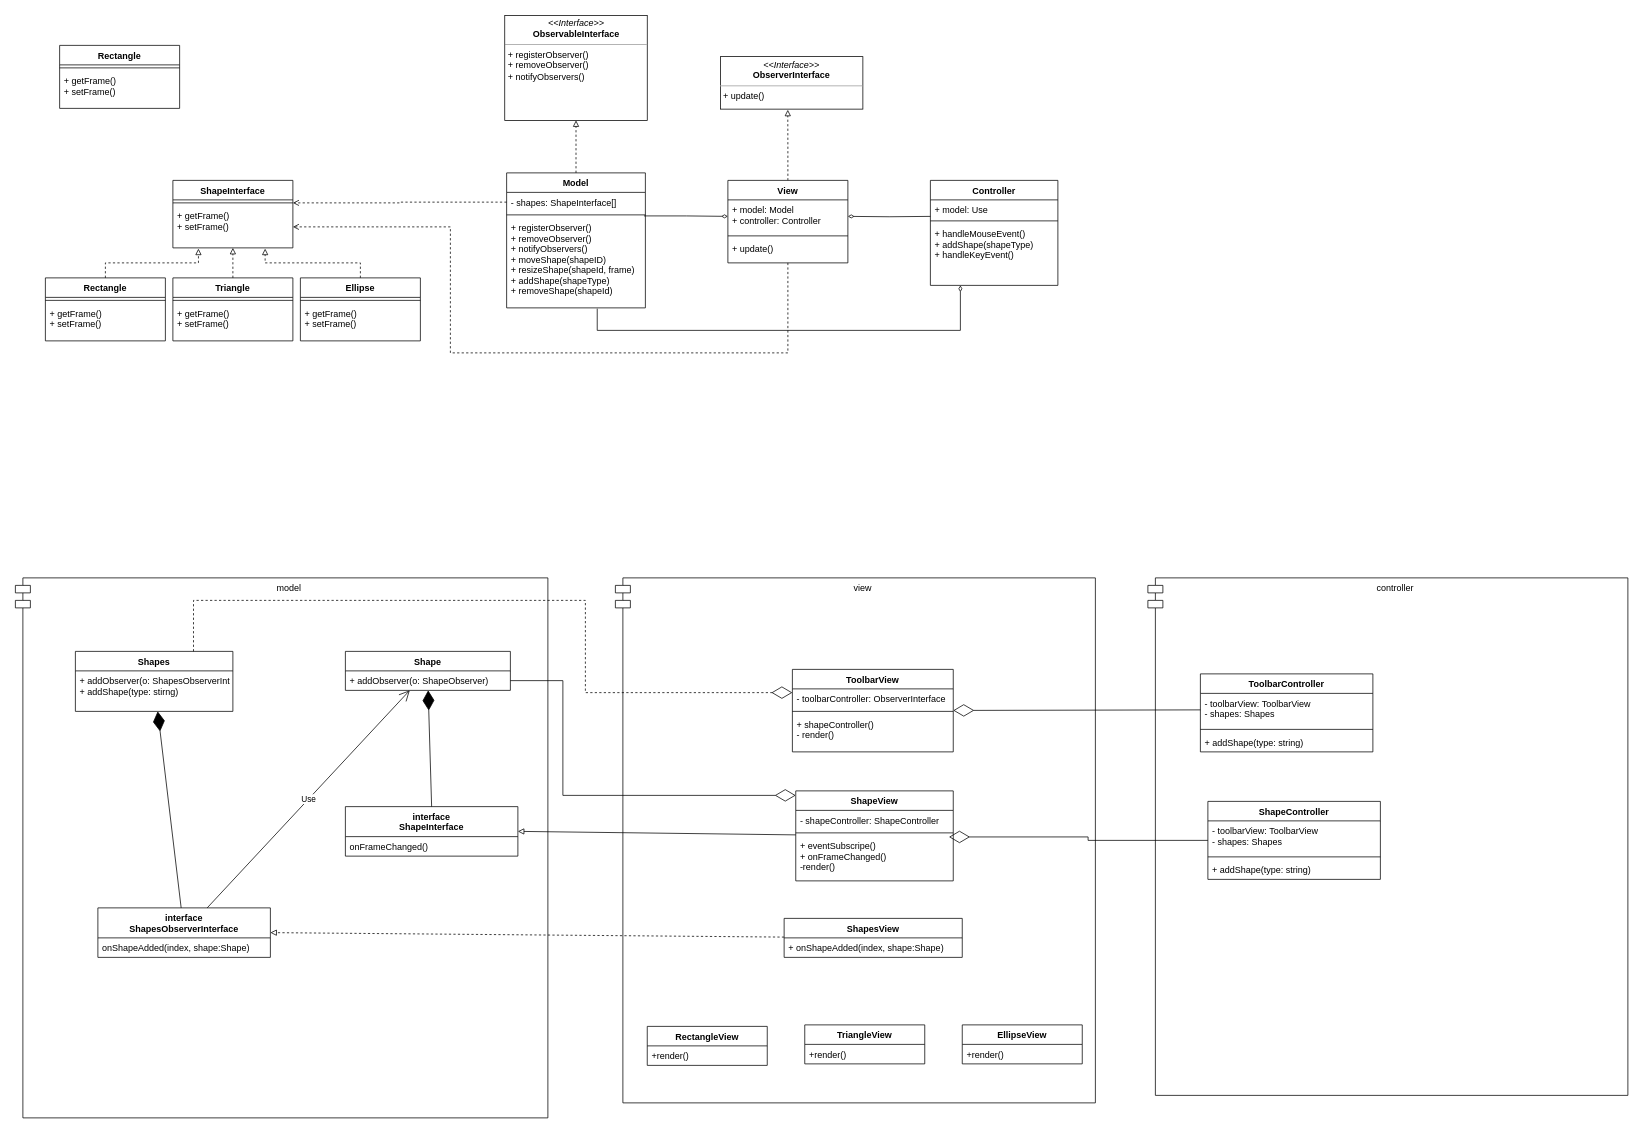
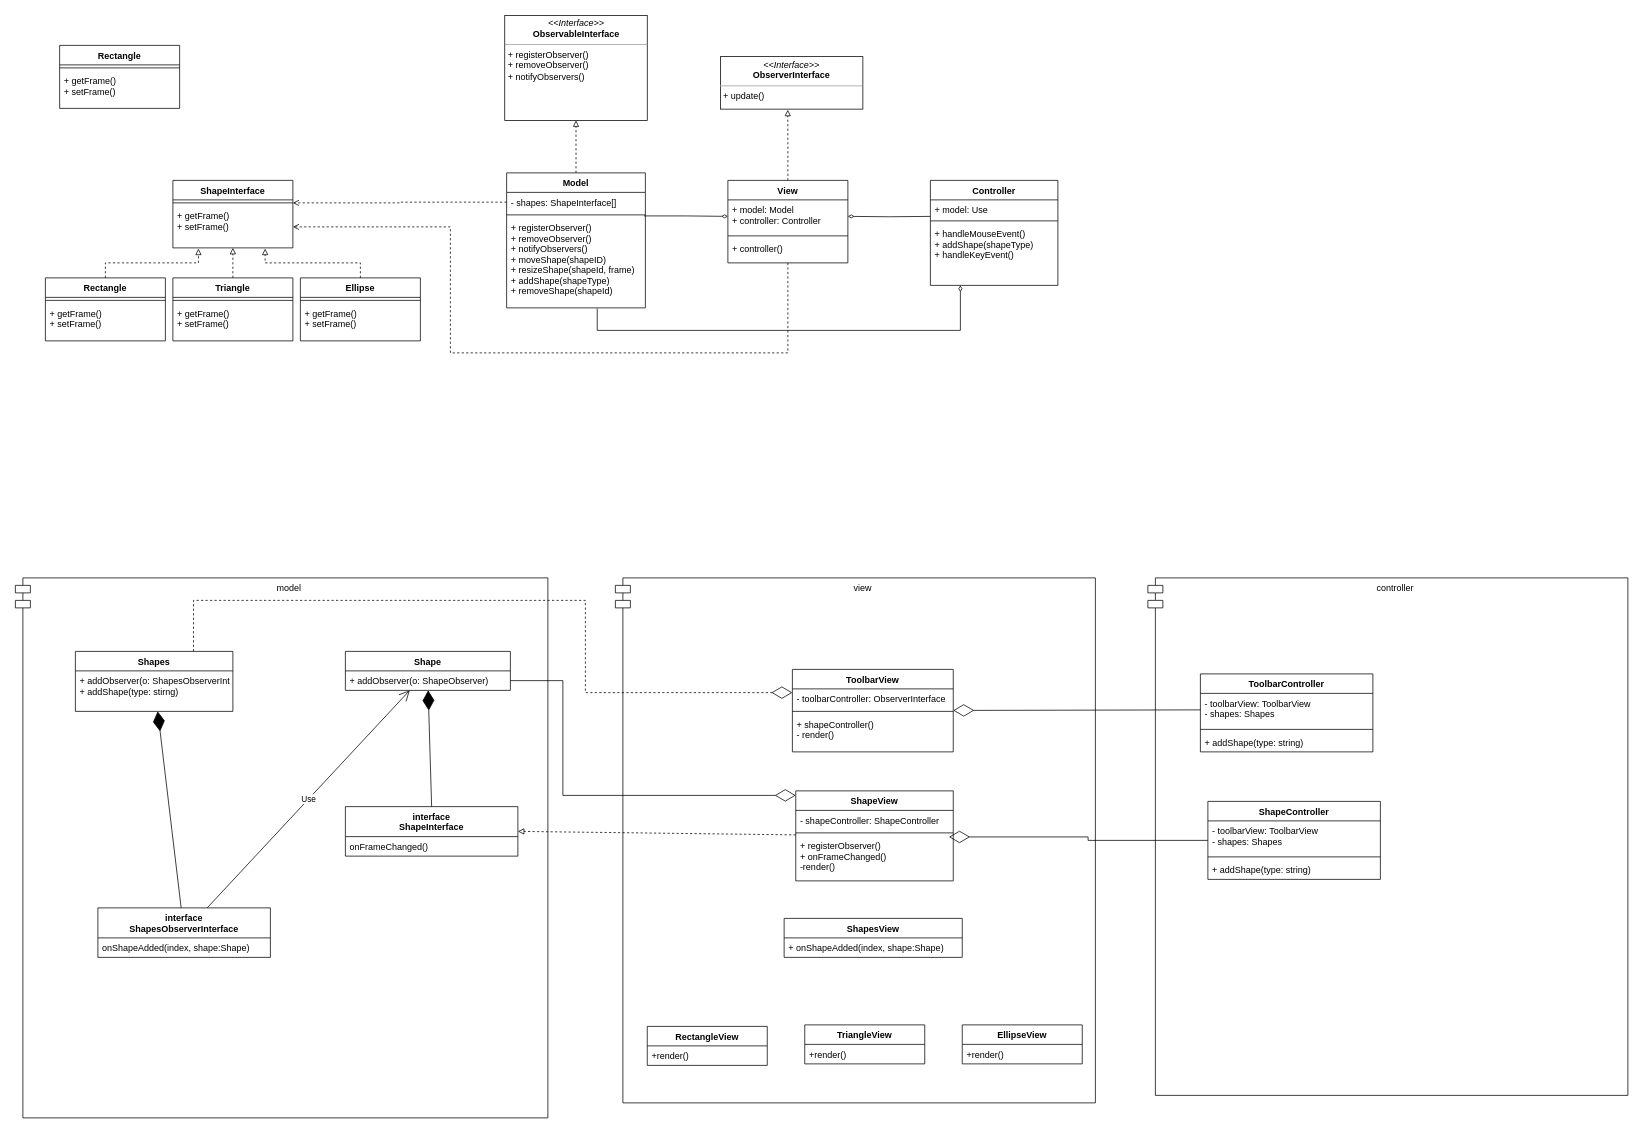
node "+ update()": label "+ update()" -> "+ controller()"
edge "ShapeView" -> "interface ShapeInterface": style solid -> dashed
node "+ eventSubscripe() + onFrameChanged() -render()": label "+ eventSubscripe() + onFrameChanged() -render()" -> "+ registerObserver() + onFrameChanged() -render()"
edge "ShapesView" -> "interface ShapesObserverInterface": removed
